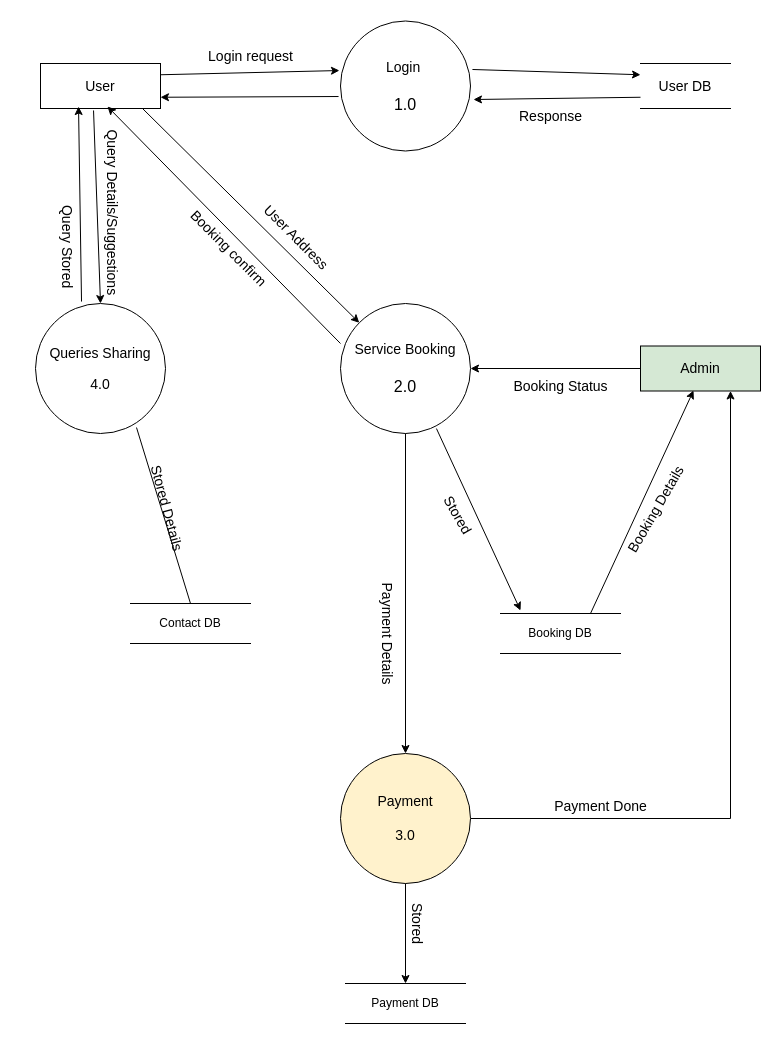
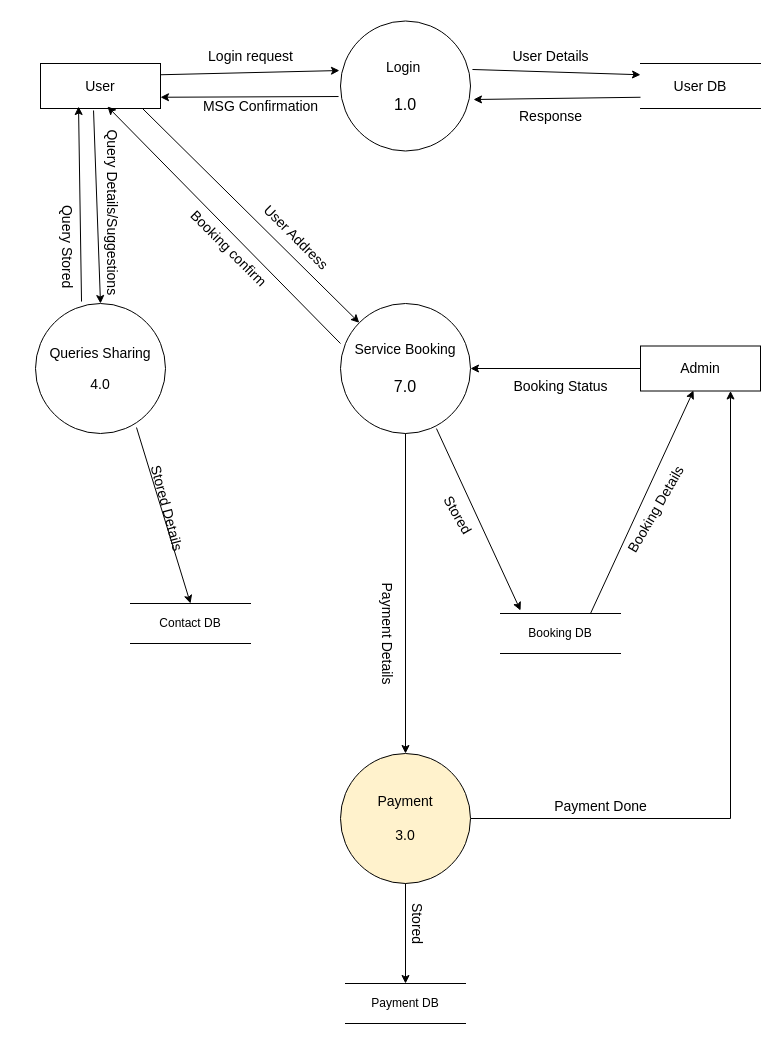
node "User Details": added
node "User DB": size 90x45 -> 120x45
node "MSG Confirmation": added
node "Service Booking 2.0": label "Service Booking 2.0" -> "Service Booking 7.0"
node "Admin": fillcolor #d5e8d4 -> #ffffff
edge "Queries Sharing 4.0" -- "Contact DB": arrowhead none -> classic
